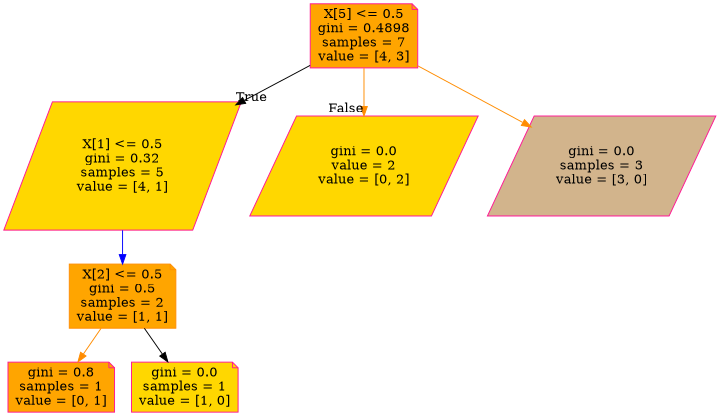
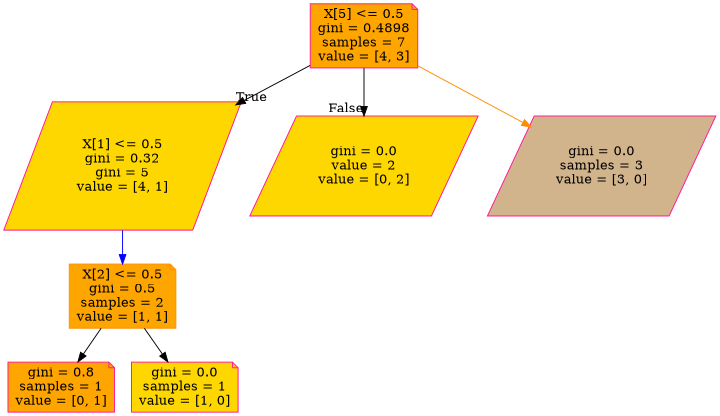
edge "X[5] <= 0.5 gini = 0.4898 samples = 7 value = [4, 3]" -> "gini = 0.0 value = 2 value = [0, 2]": color darkorange -> black
node "X[1] <= 0.5 gini = 0.32 samples = 5 value = [4, 1]": label "X[1] <= 0.5 gini = 0.32 samples = 5 value = [4, 1]" -> "X[1] <= 0.5 gini = 0.32 gini = 5 value = [4, 1]"
edge "X[2] <= 0.5 gini = 0.5 samples = 2 value = [1, 1]" -> "gini = 0.8 samples = 1 value = [0, 1]": color darkorange -> black
